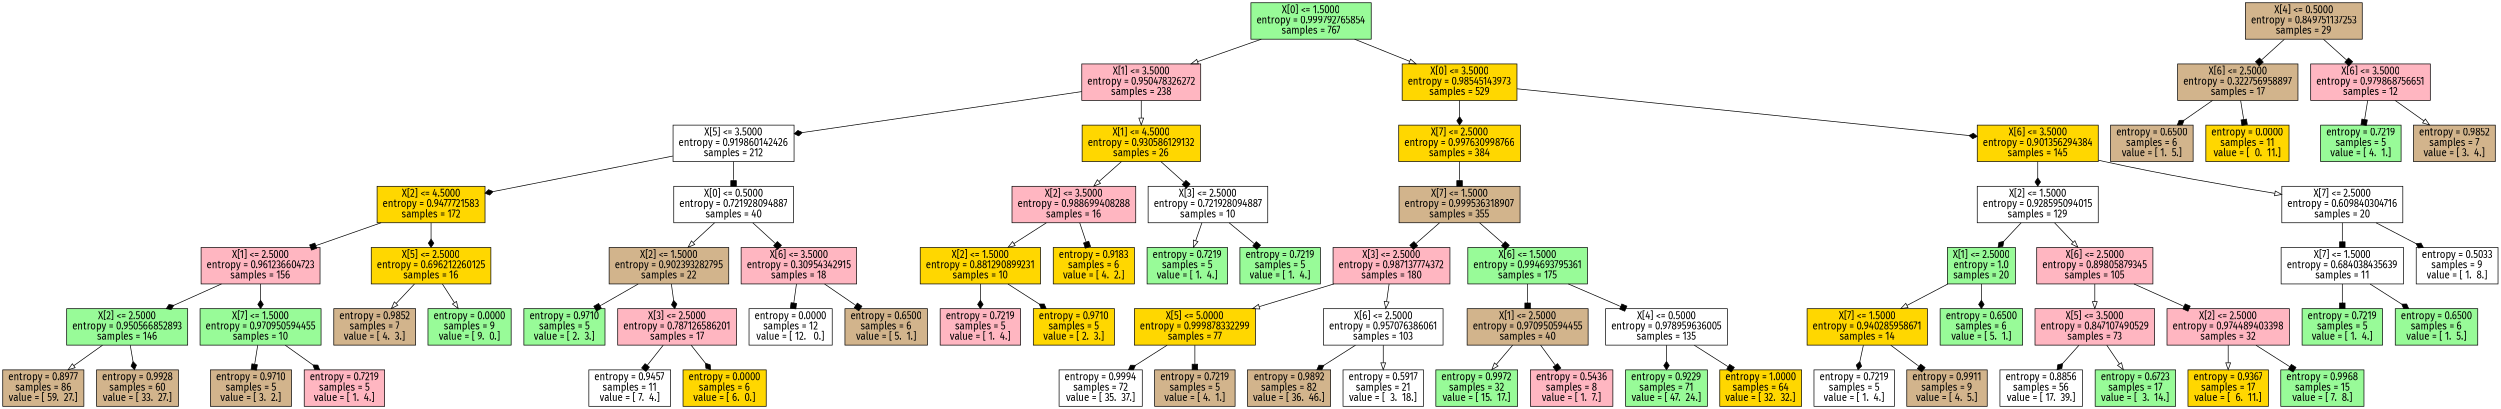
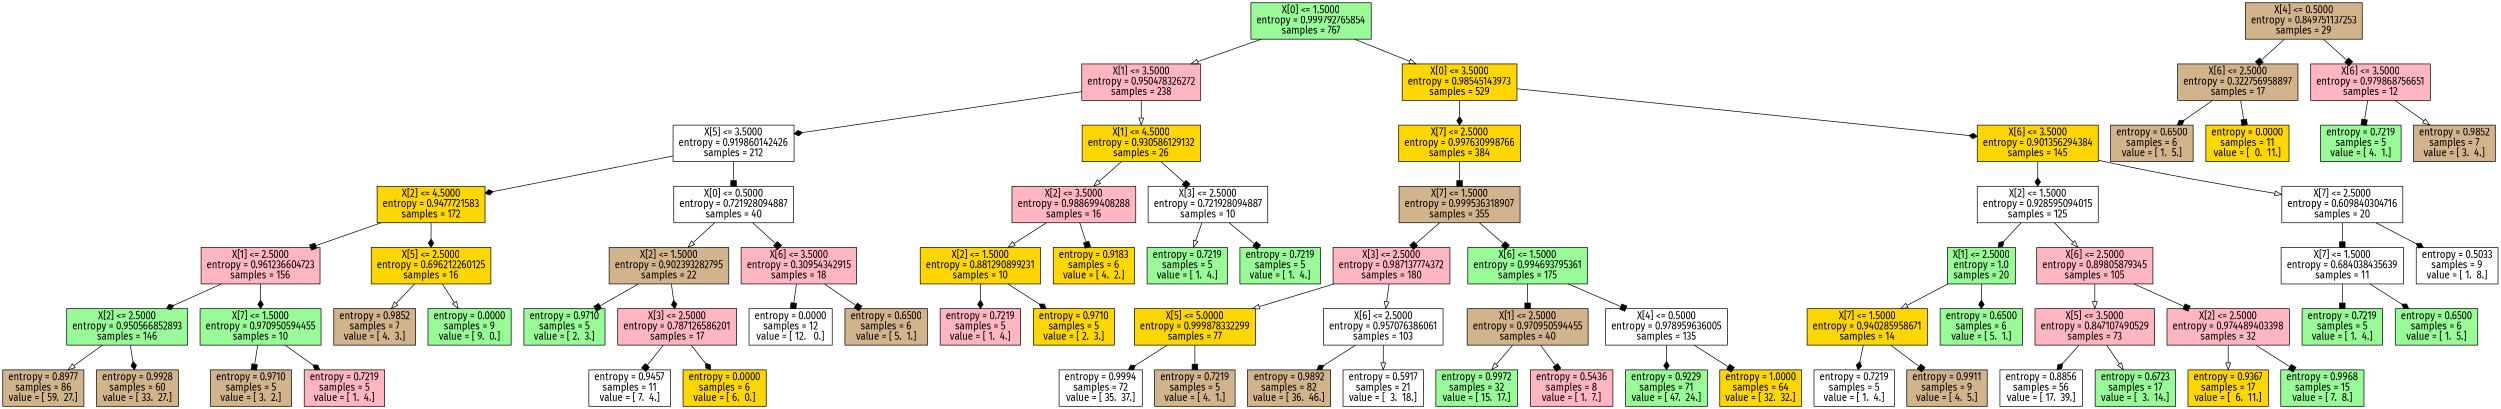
node "X[2] <= 1.5000 entropy = 0.928595094015 samples = 129": label "X[2] <= 1.5000 entropy = 0.928595094015 samples = 129" -> "X[2] <= 1.5000 entropy = 0.928595094015 samples = 125"
